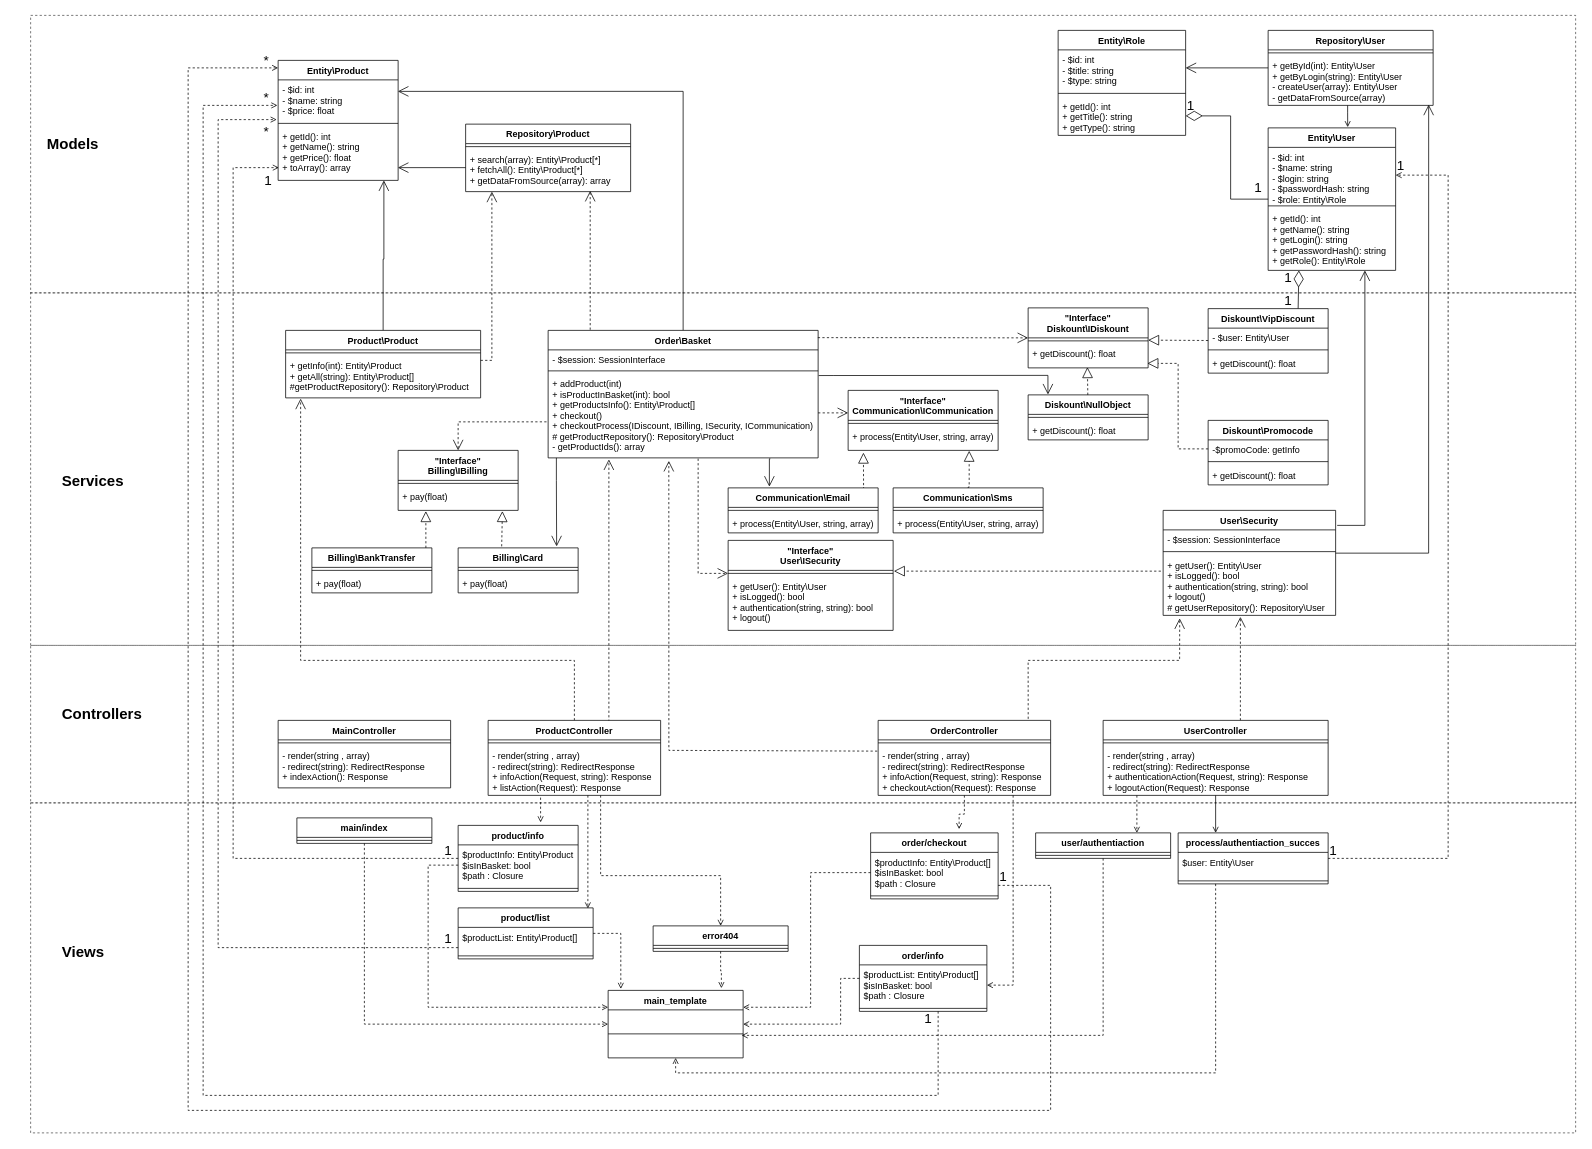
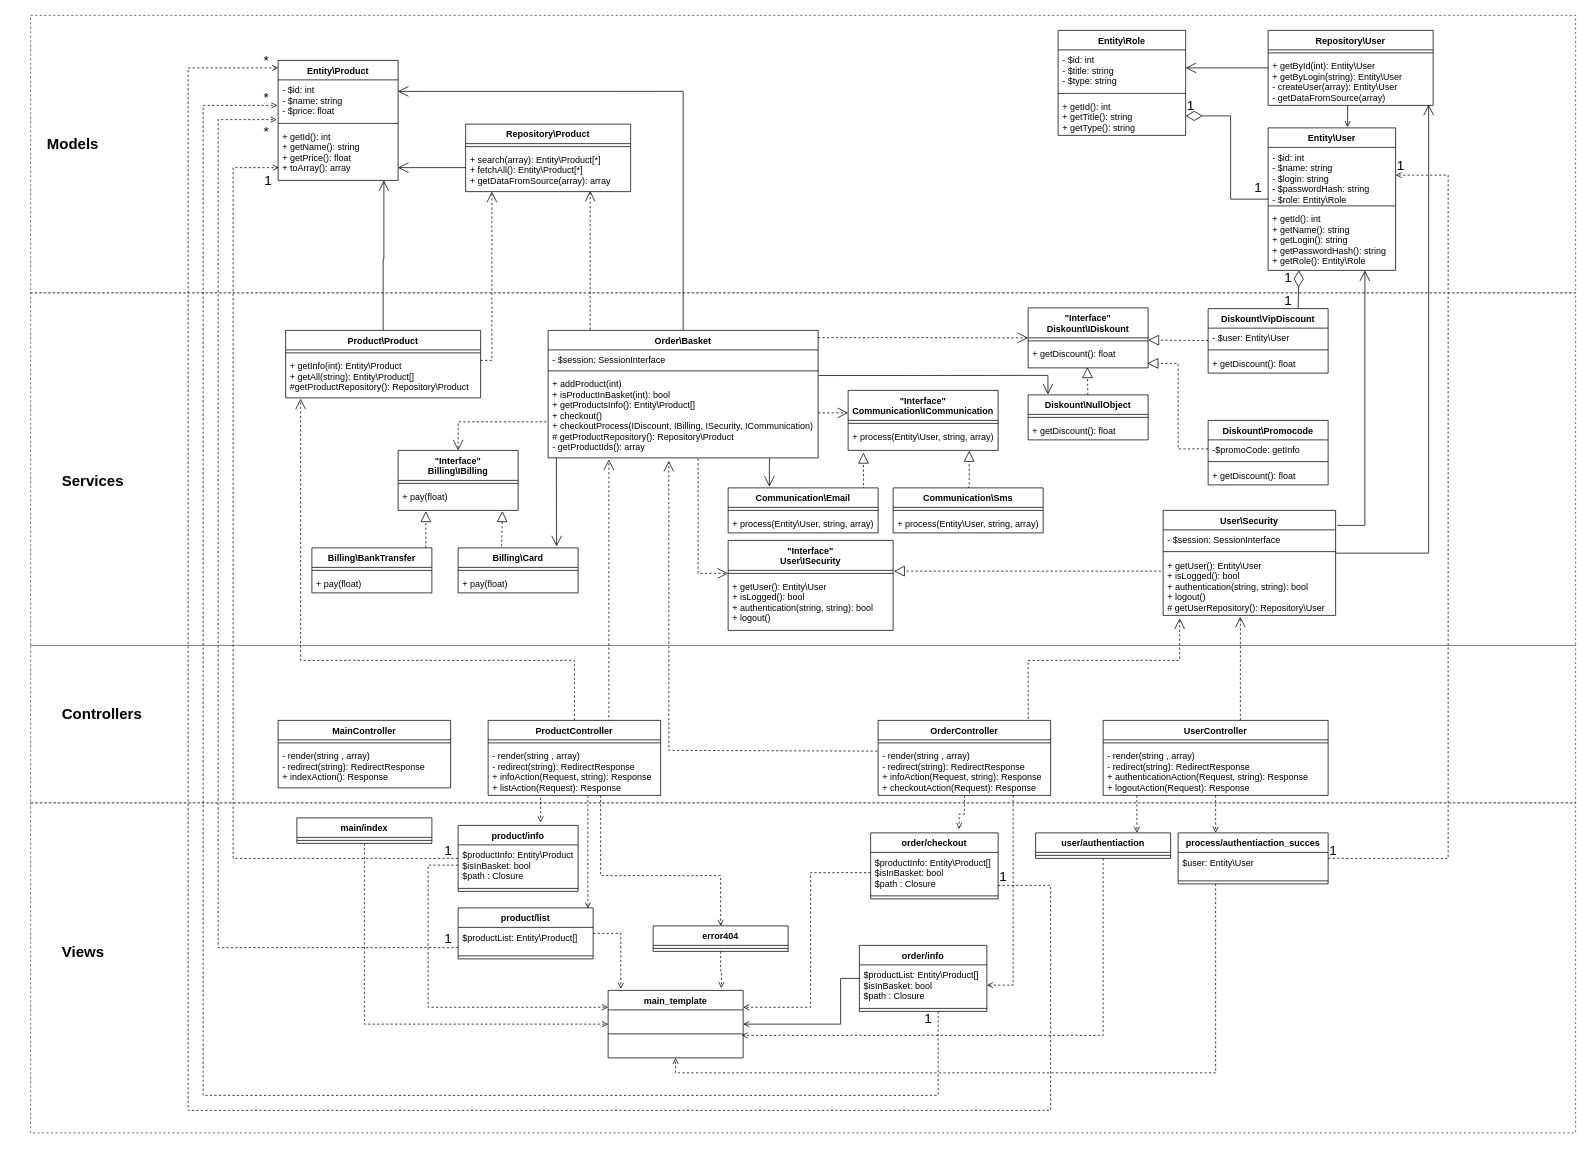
edge "UserController" -> "process/authentiaction_succes": style solid -> dashed
edge "order/info" -> "main_template": style dashed -> solid
